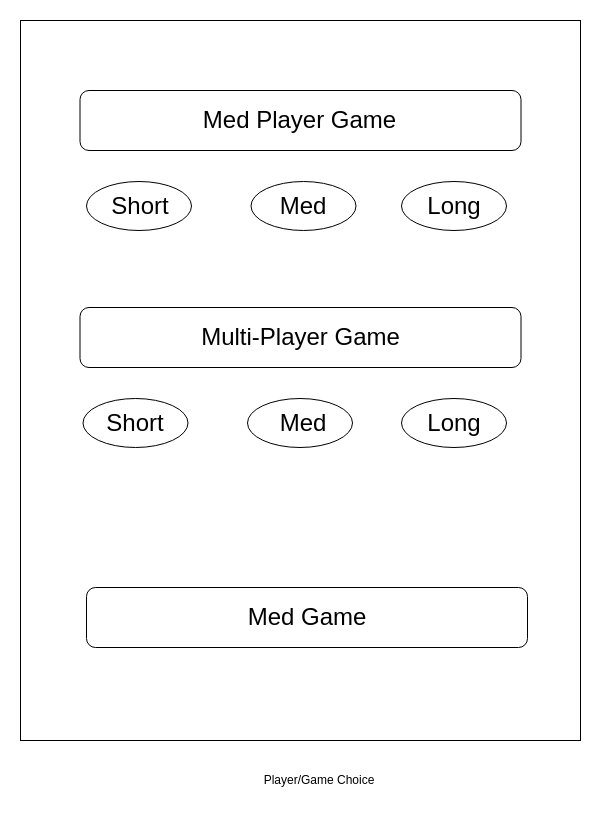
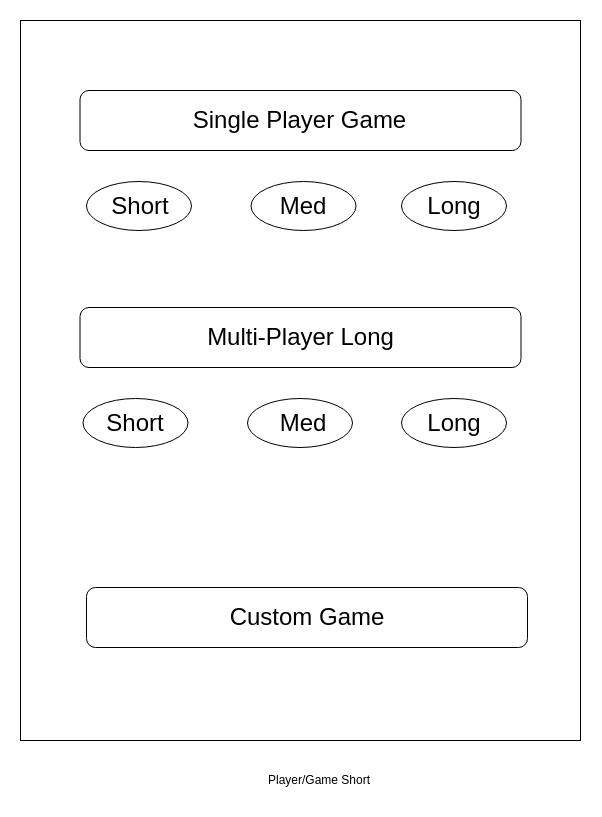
node "Med Player Game": label "Med Player Game" -> "Single Player Game"
node "Multi-Player Game": label "Multi-Player Game" -> "Multi-Player Long"
node "Med Game": label "Med Game" -> "Custom Game"
node "Player/Game Choice": label "Player/Game Choice" -> "Player/Game Short"
